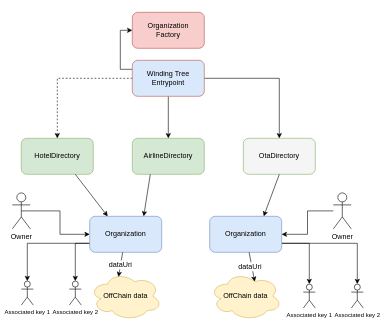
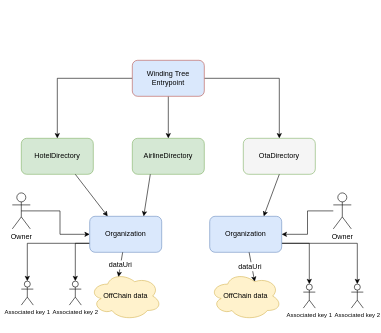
edge "Winding Tree Entrypoint" -> "Organization Factory": removed
node "Organization Factory": removed
edge "Winding Tree Entrypoint" -> "HotelDirectory": style dashed -> solid
